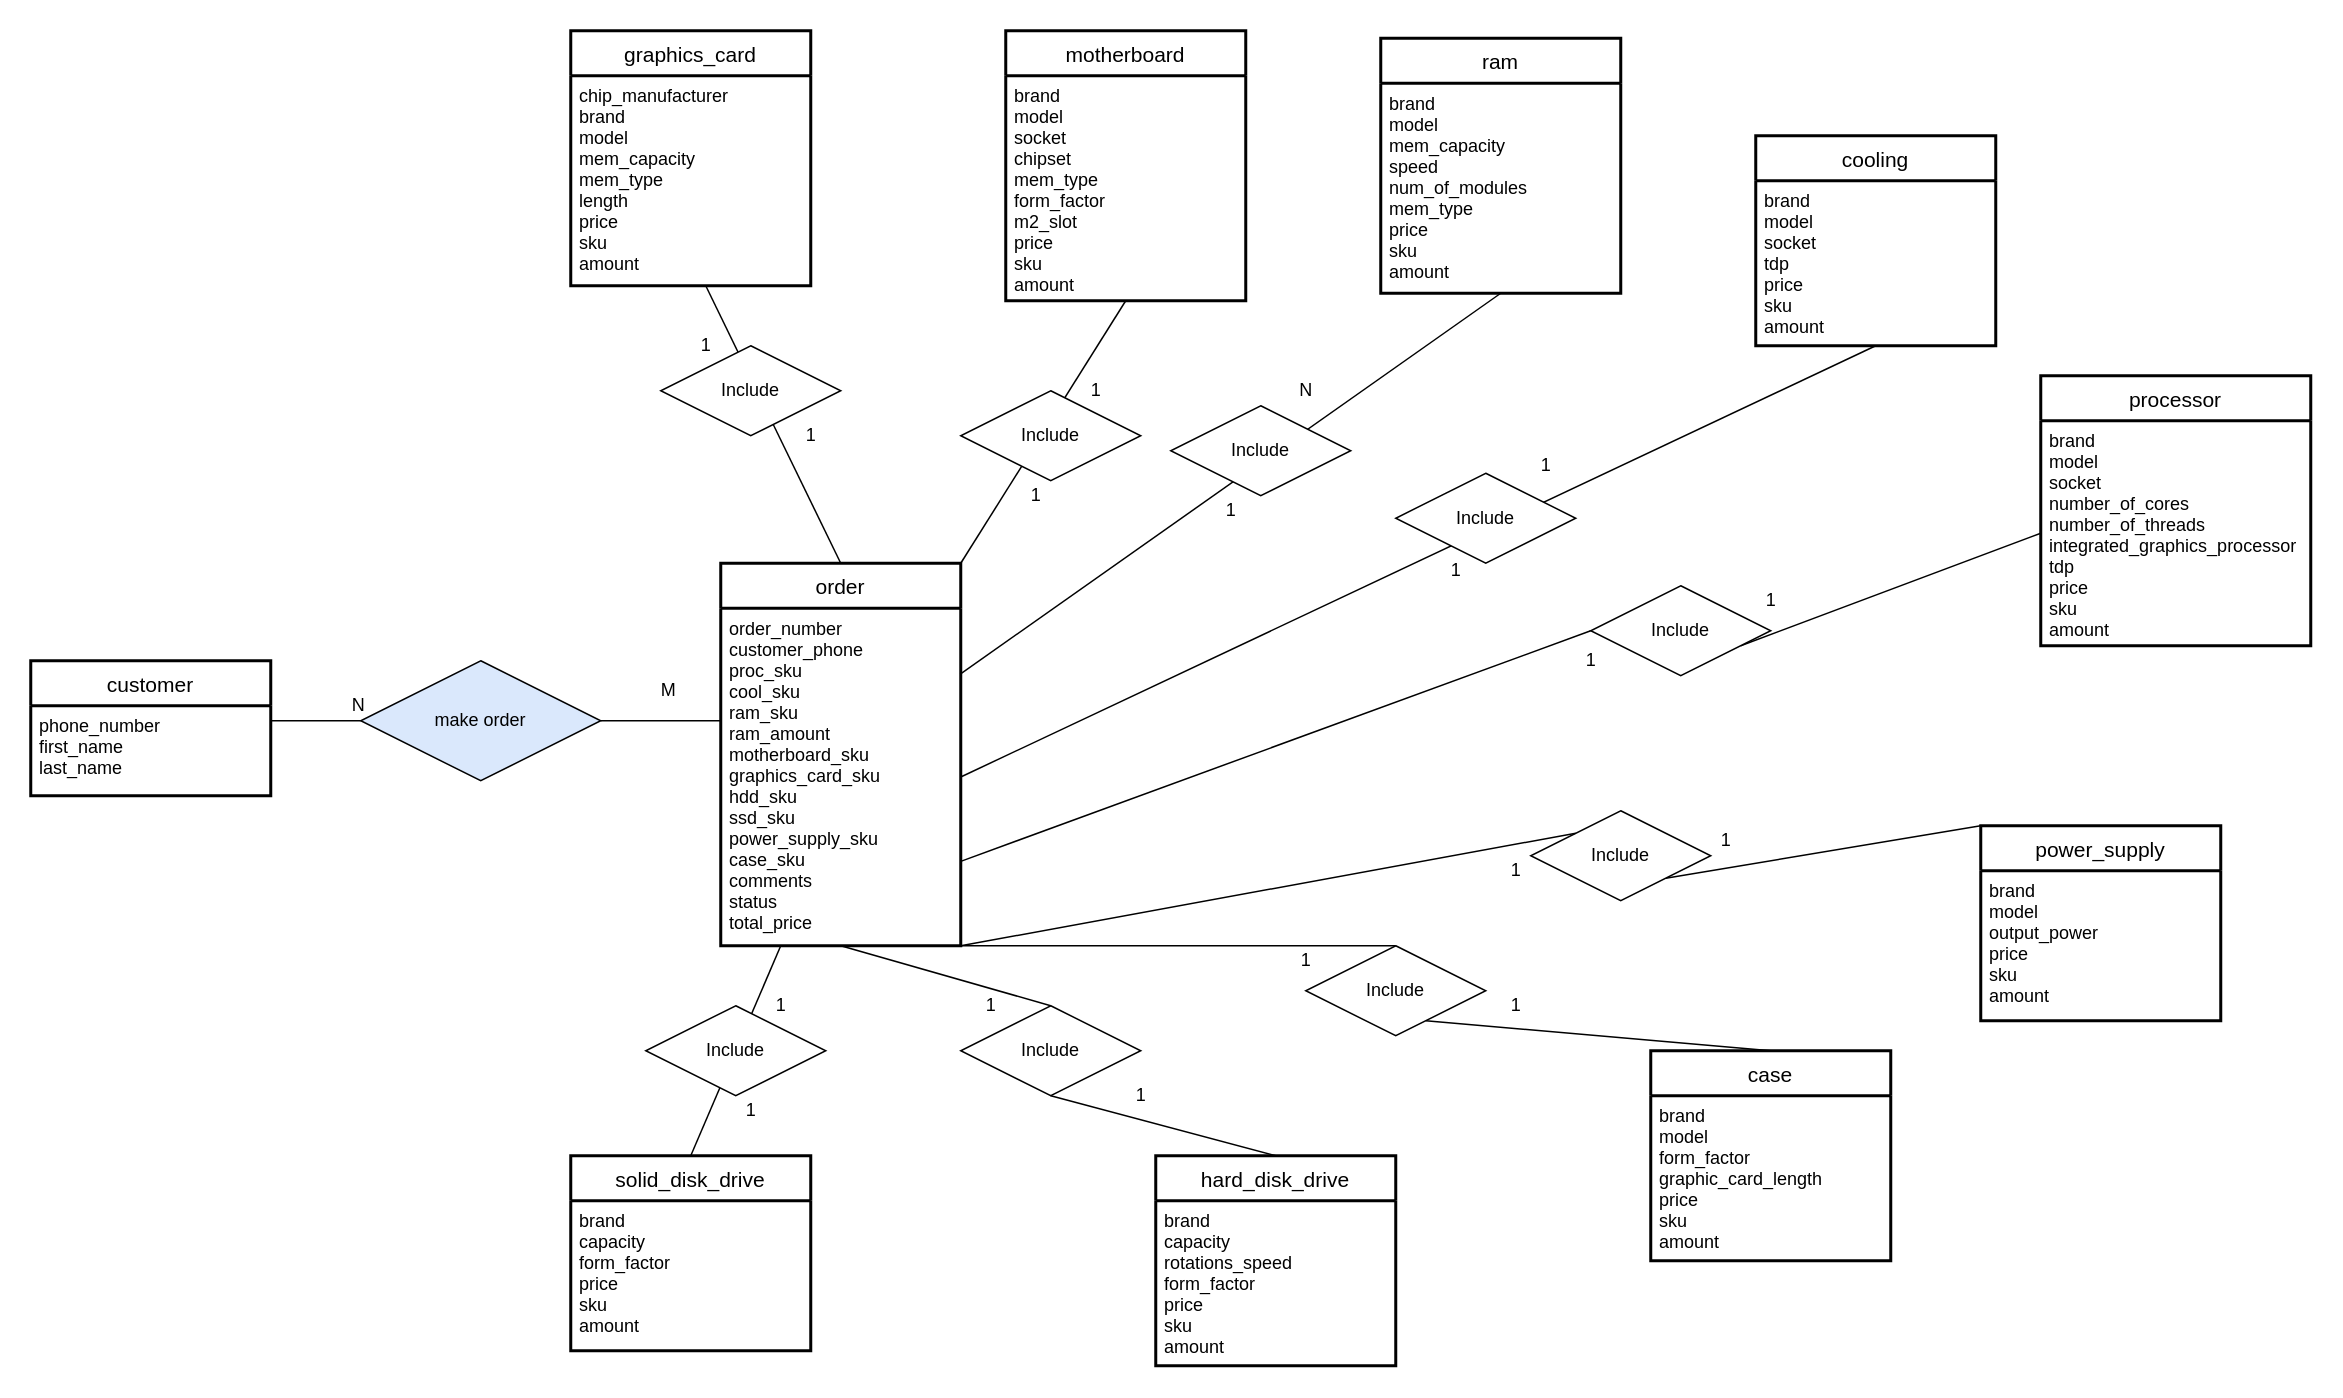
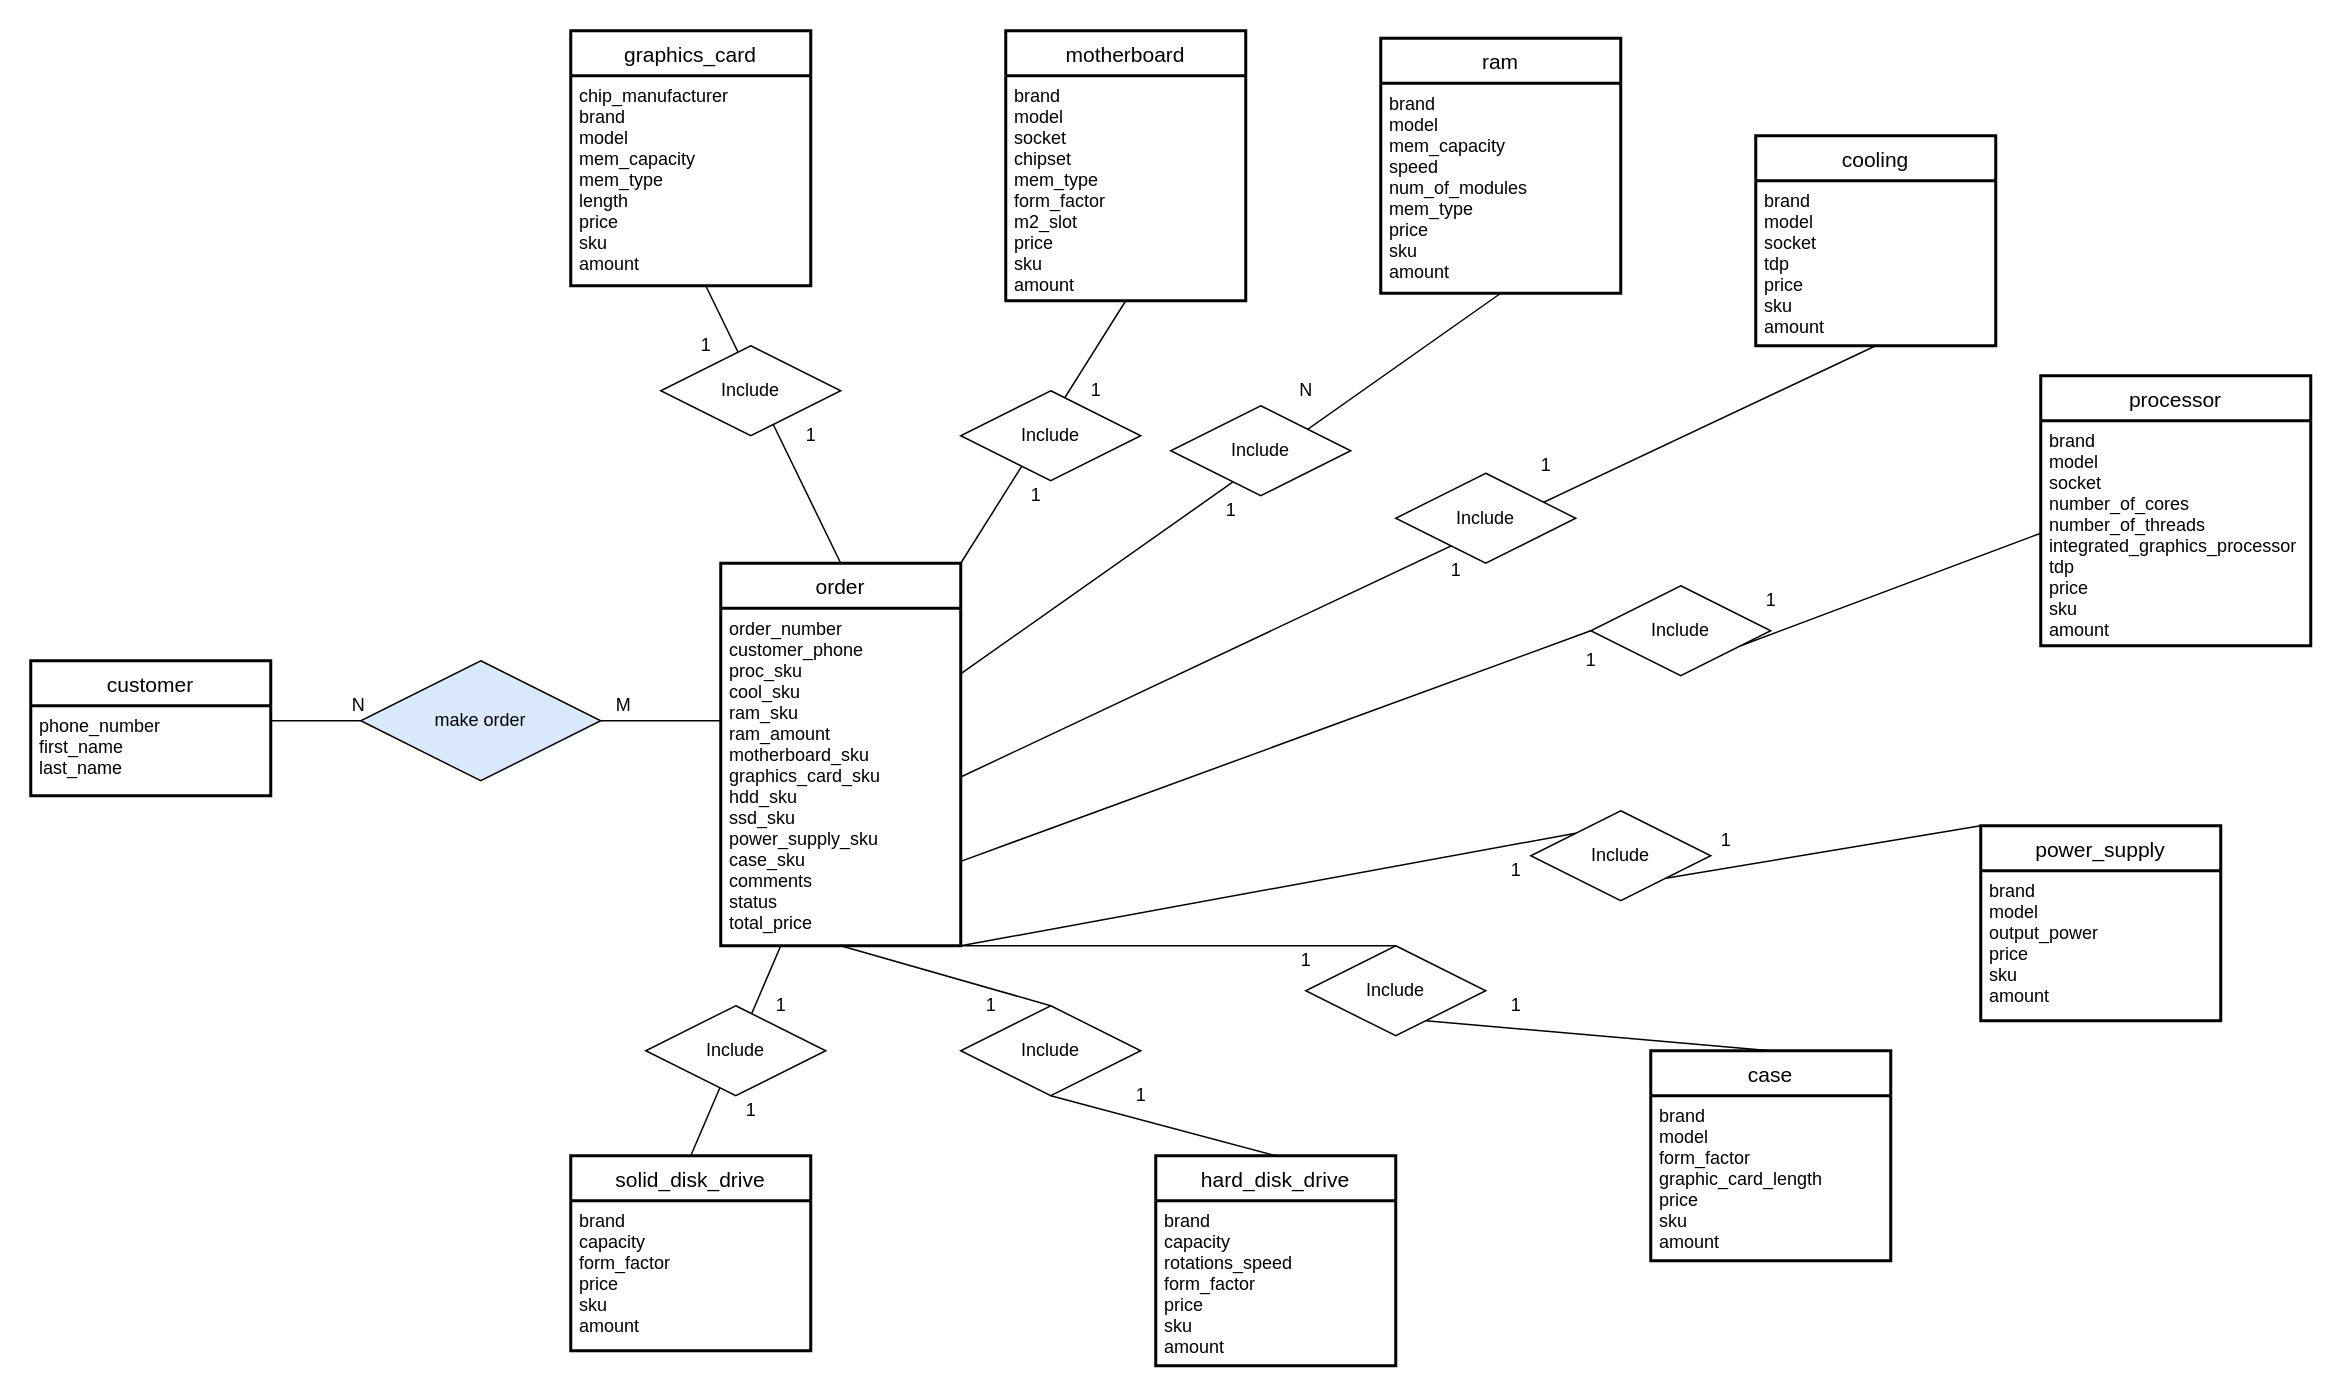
node "M": moved (668, 691) -> (623, 706)
